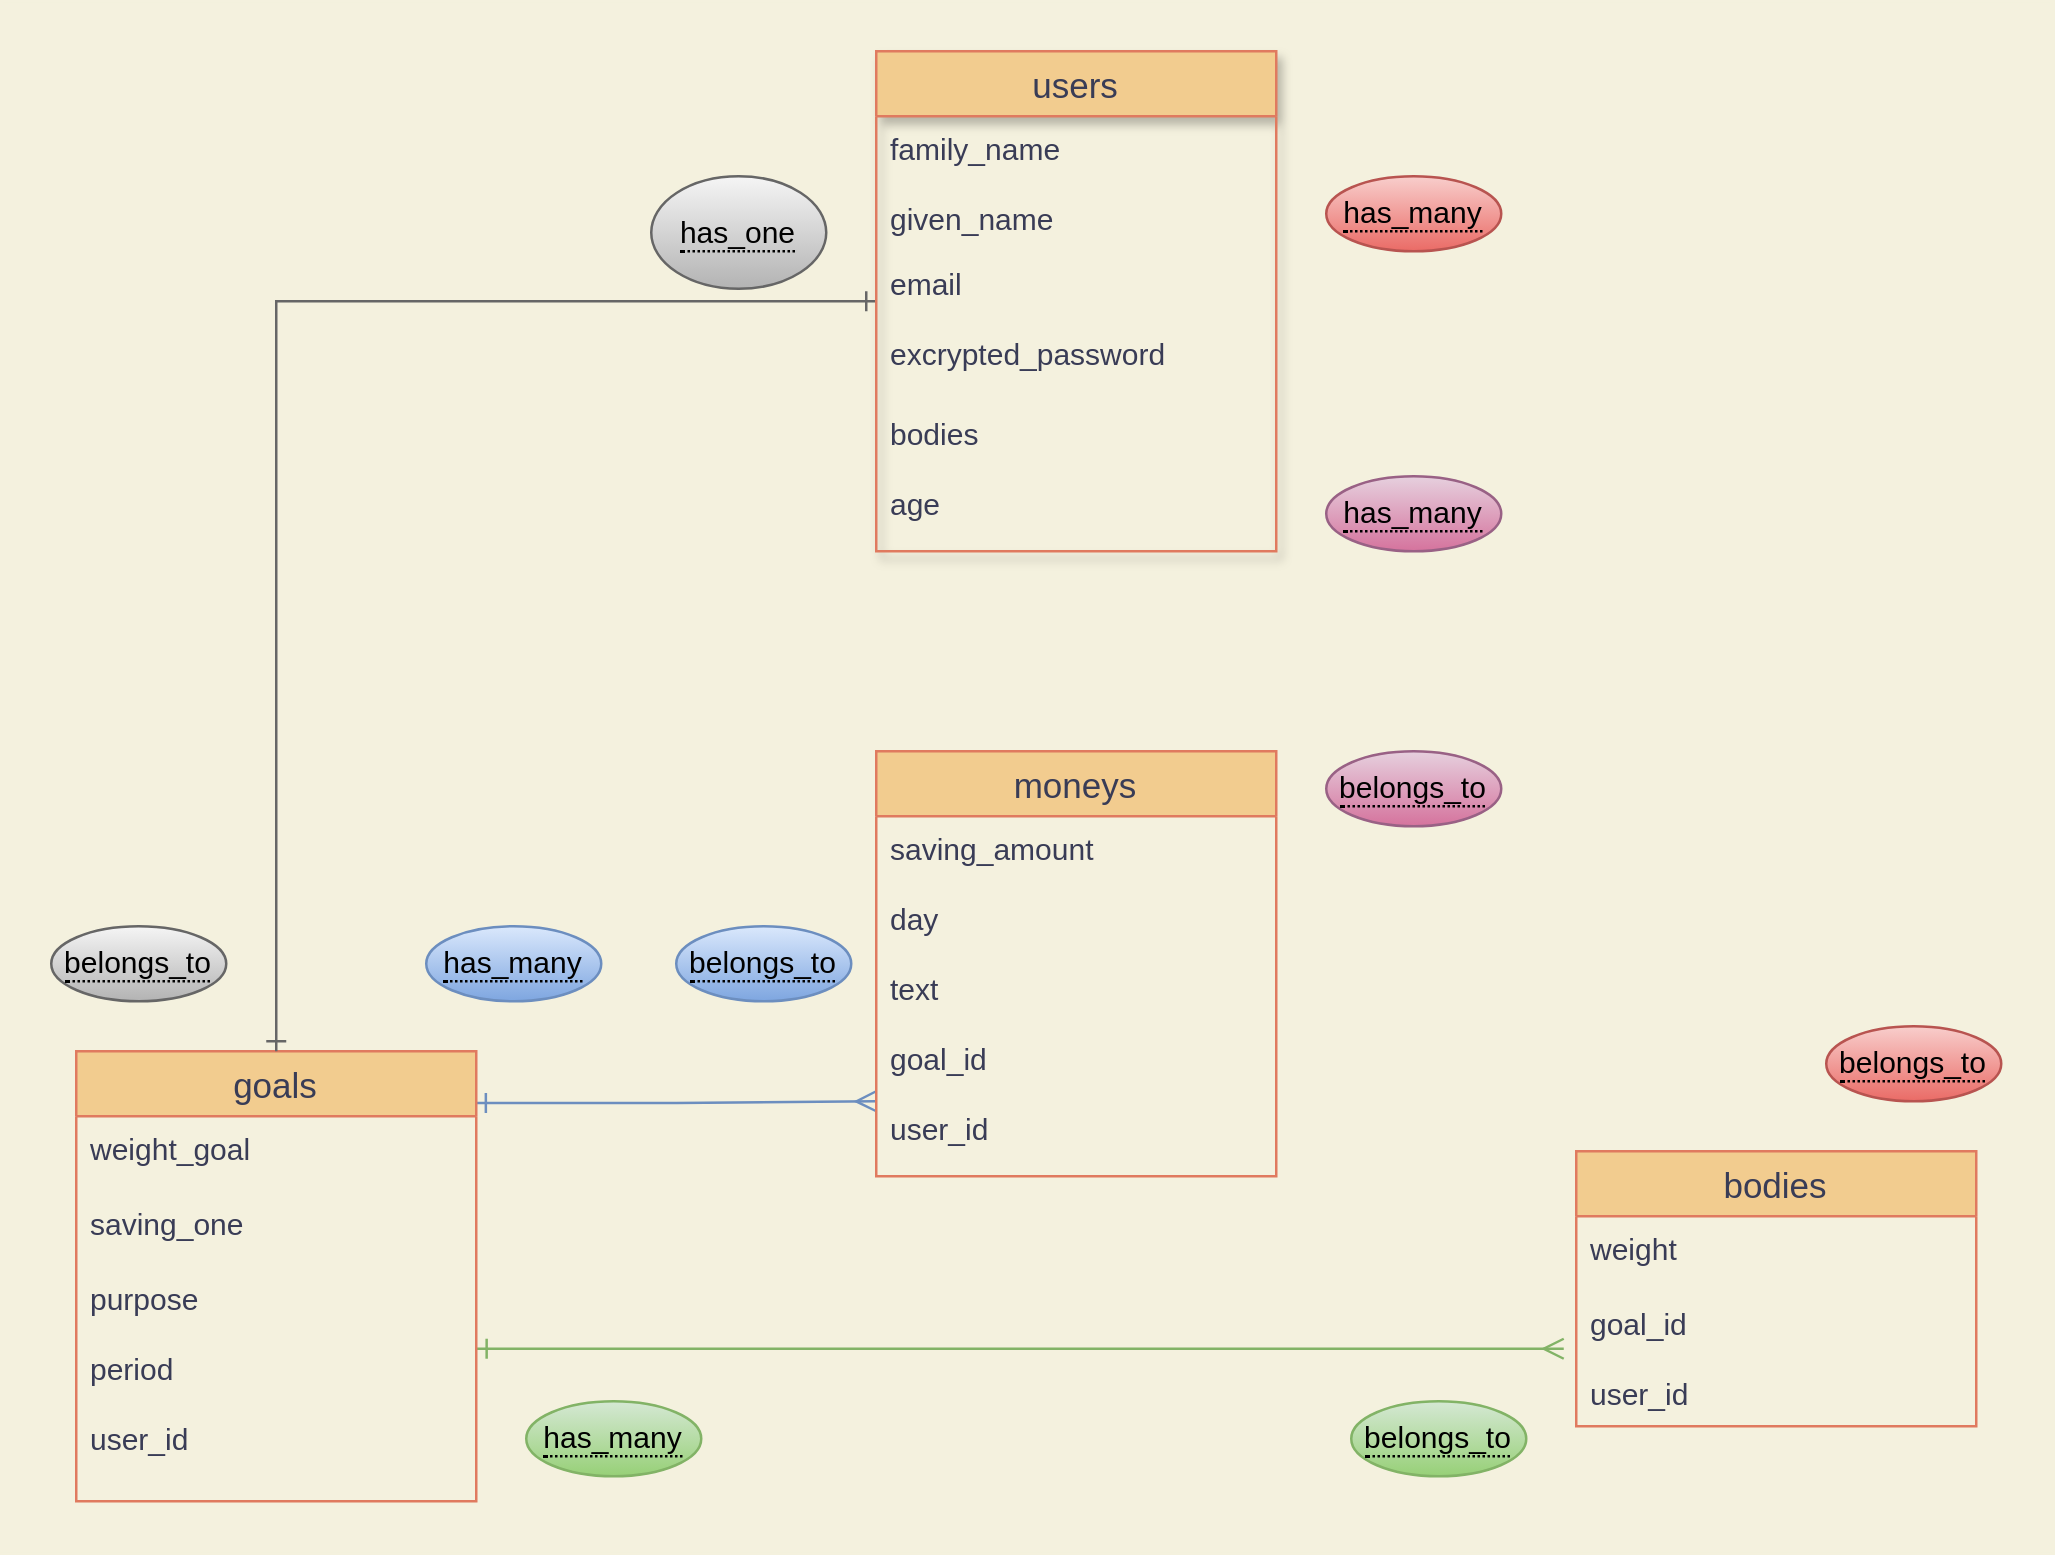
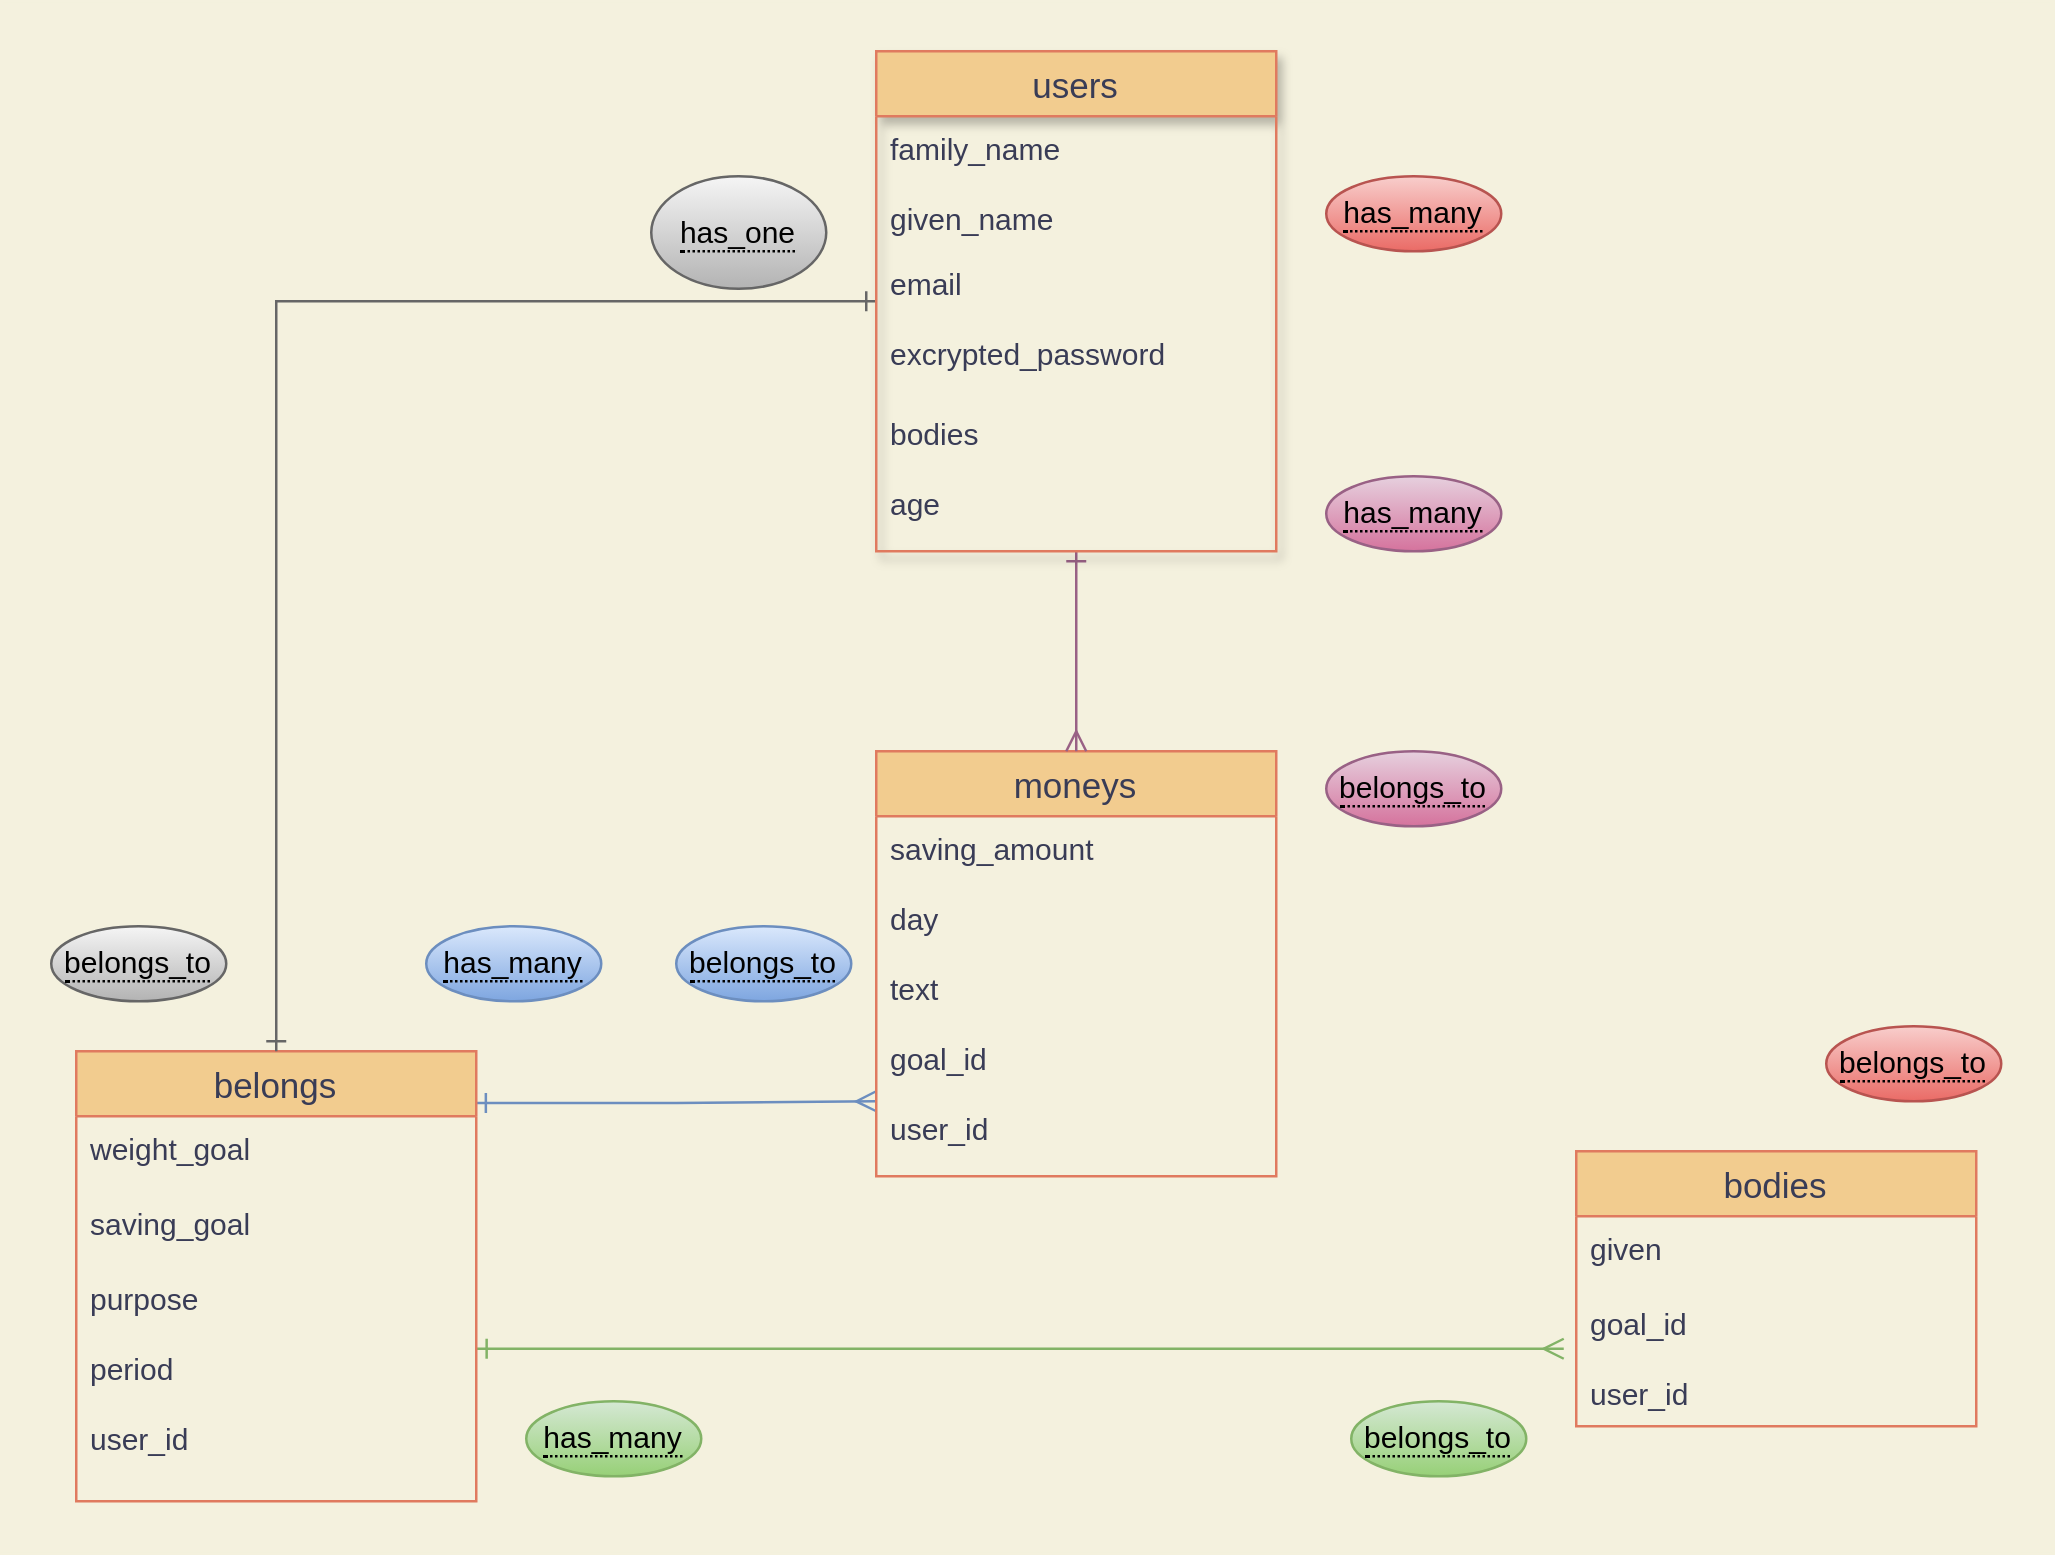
edge "users" -- "moneys": added
node "goals": label "goals" -> "belongs"
node "saving_one": label "saving_one" -> "saving_goal"
node "weight": label "weight" -> "given"
